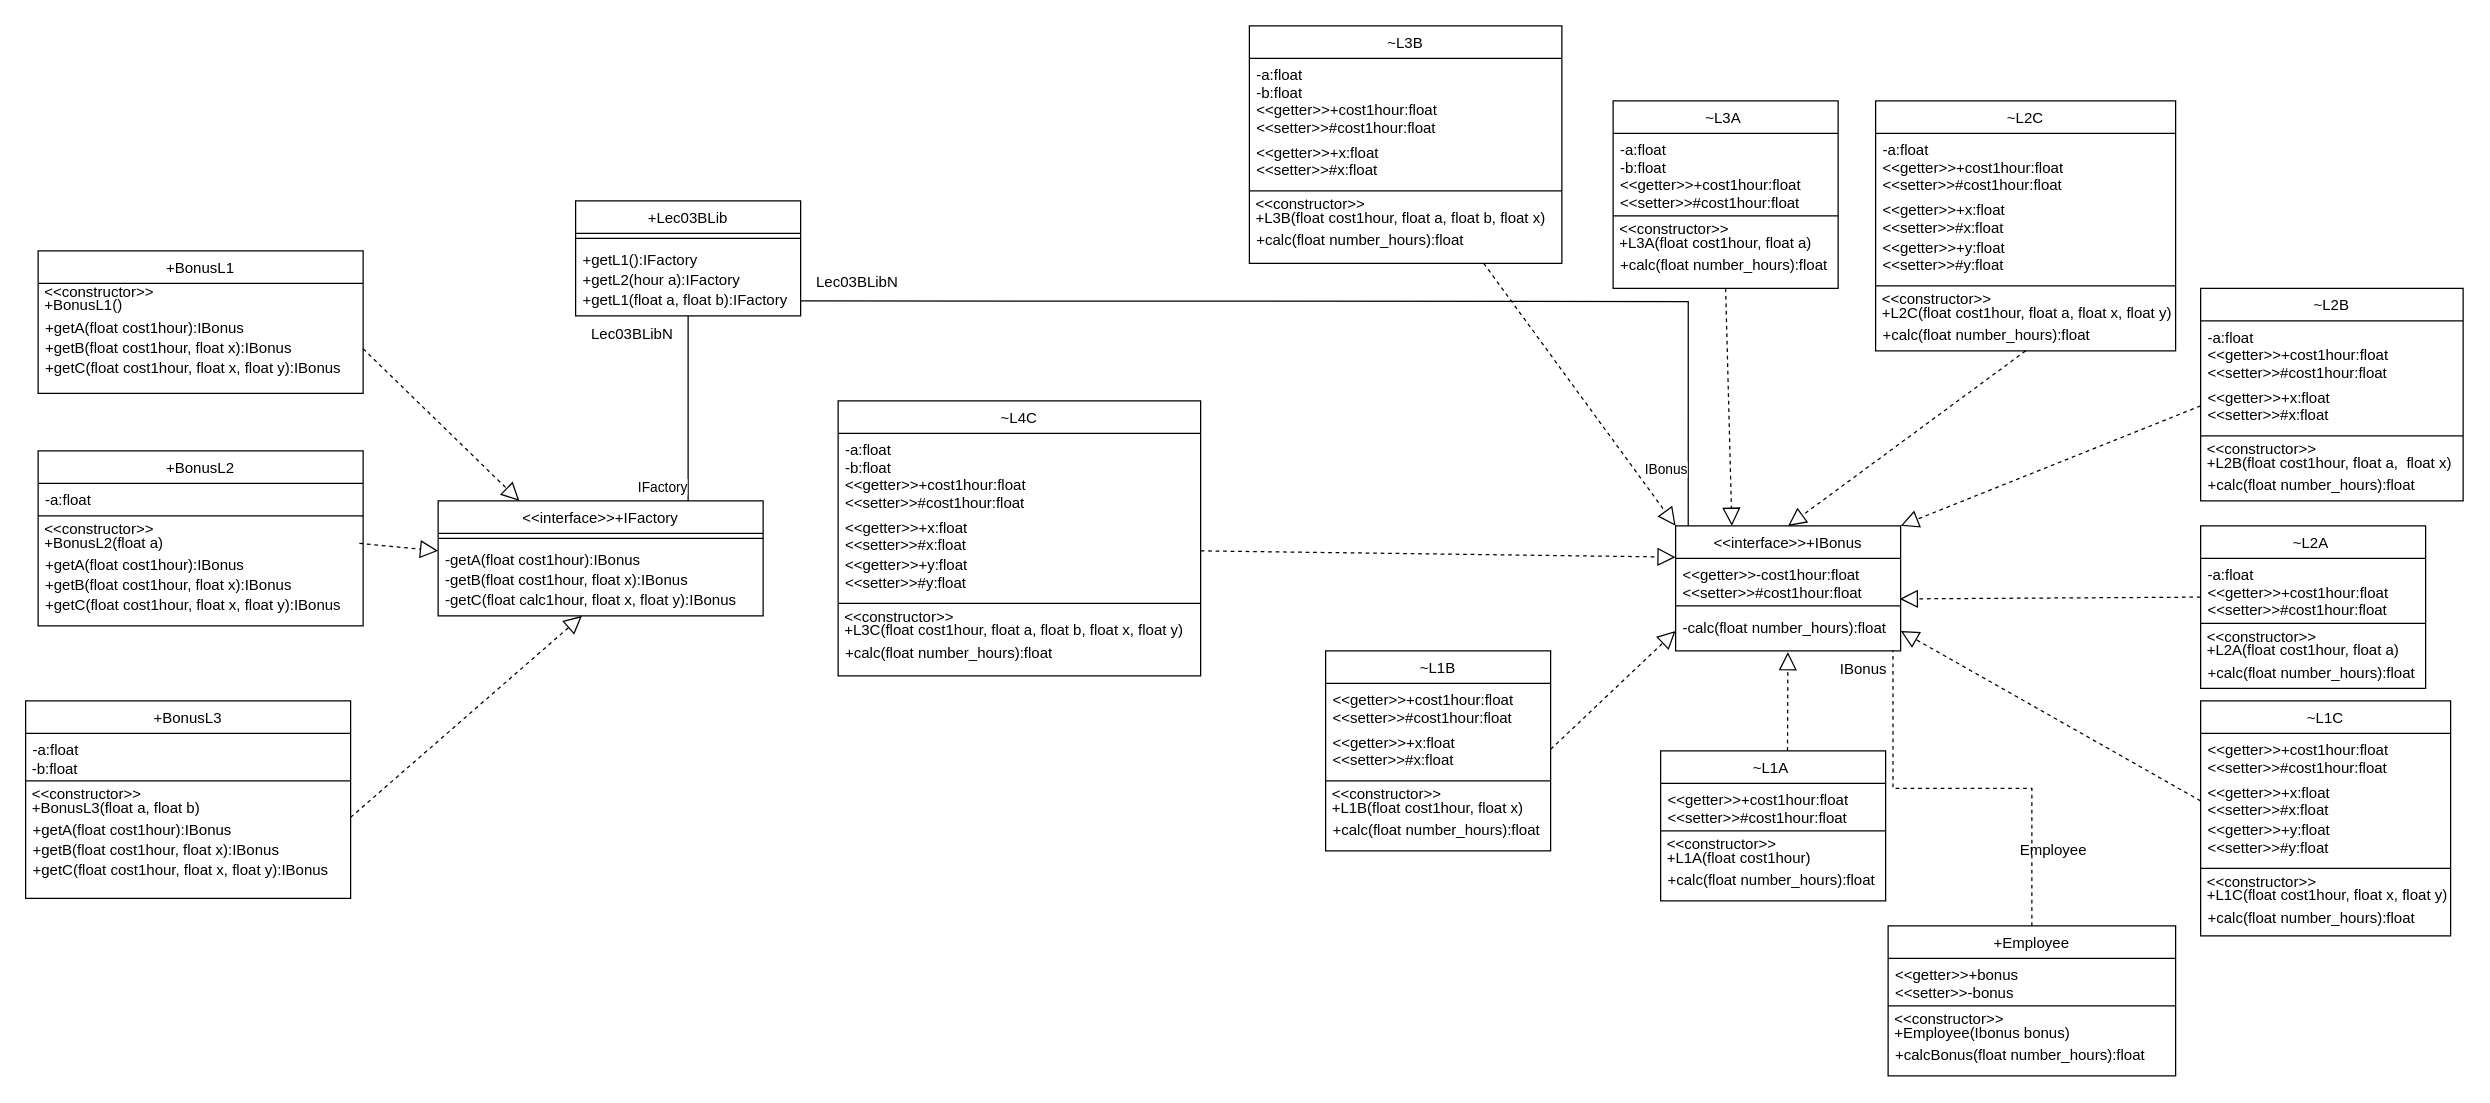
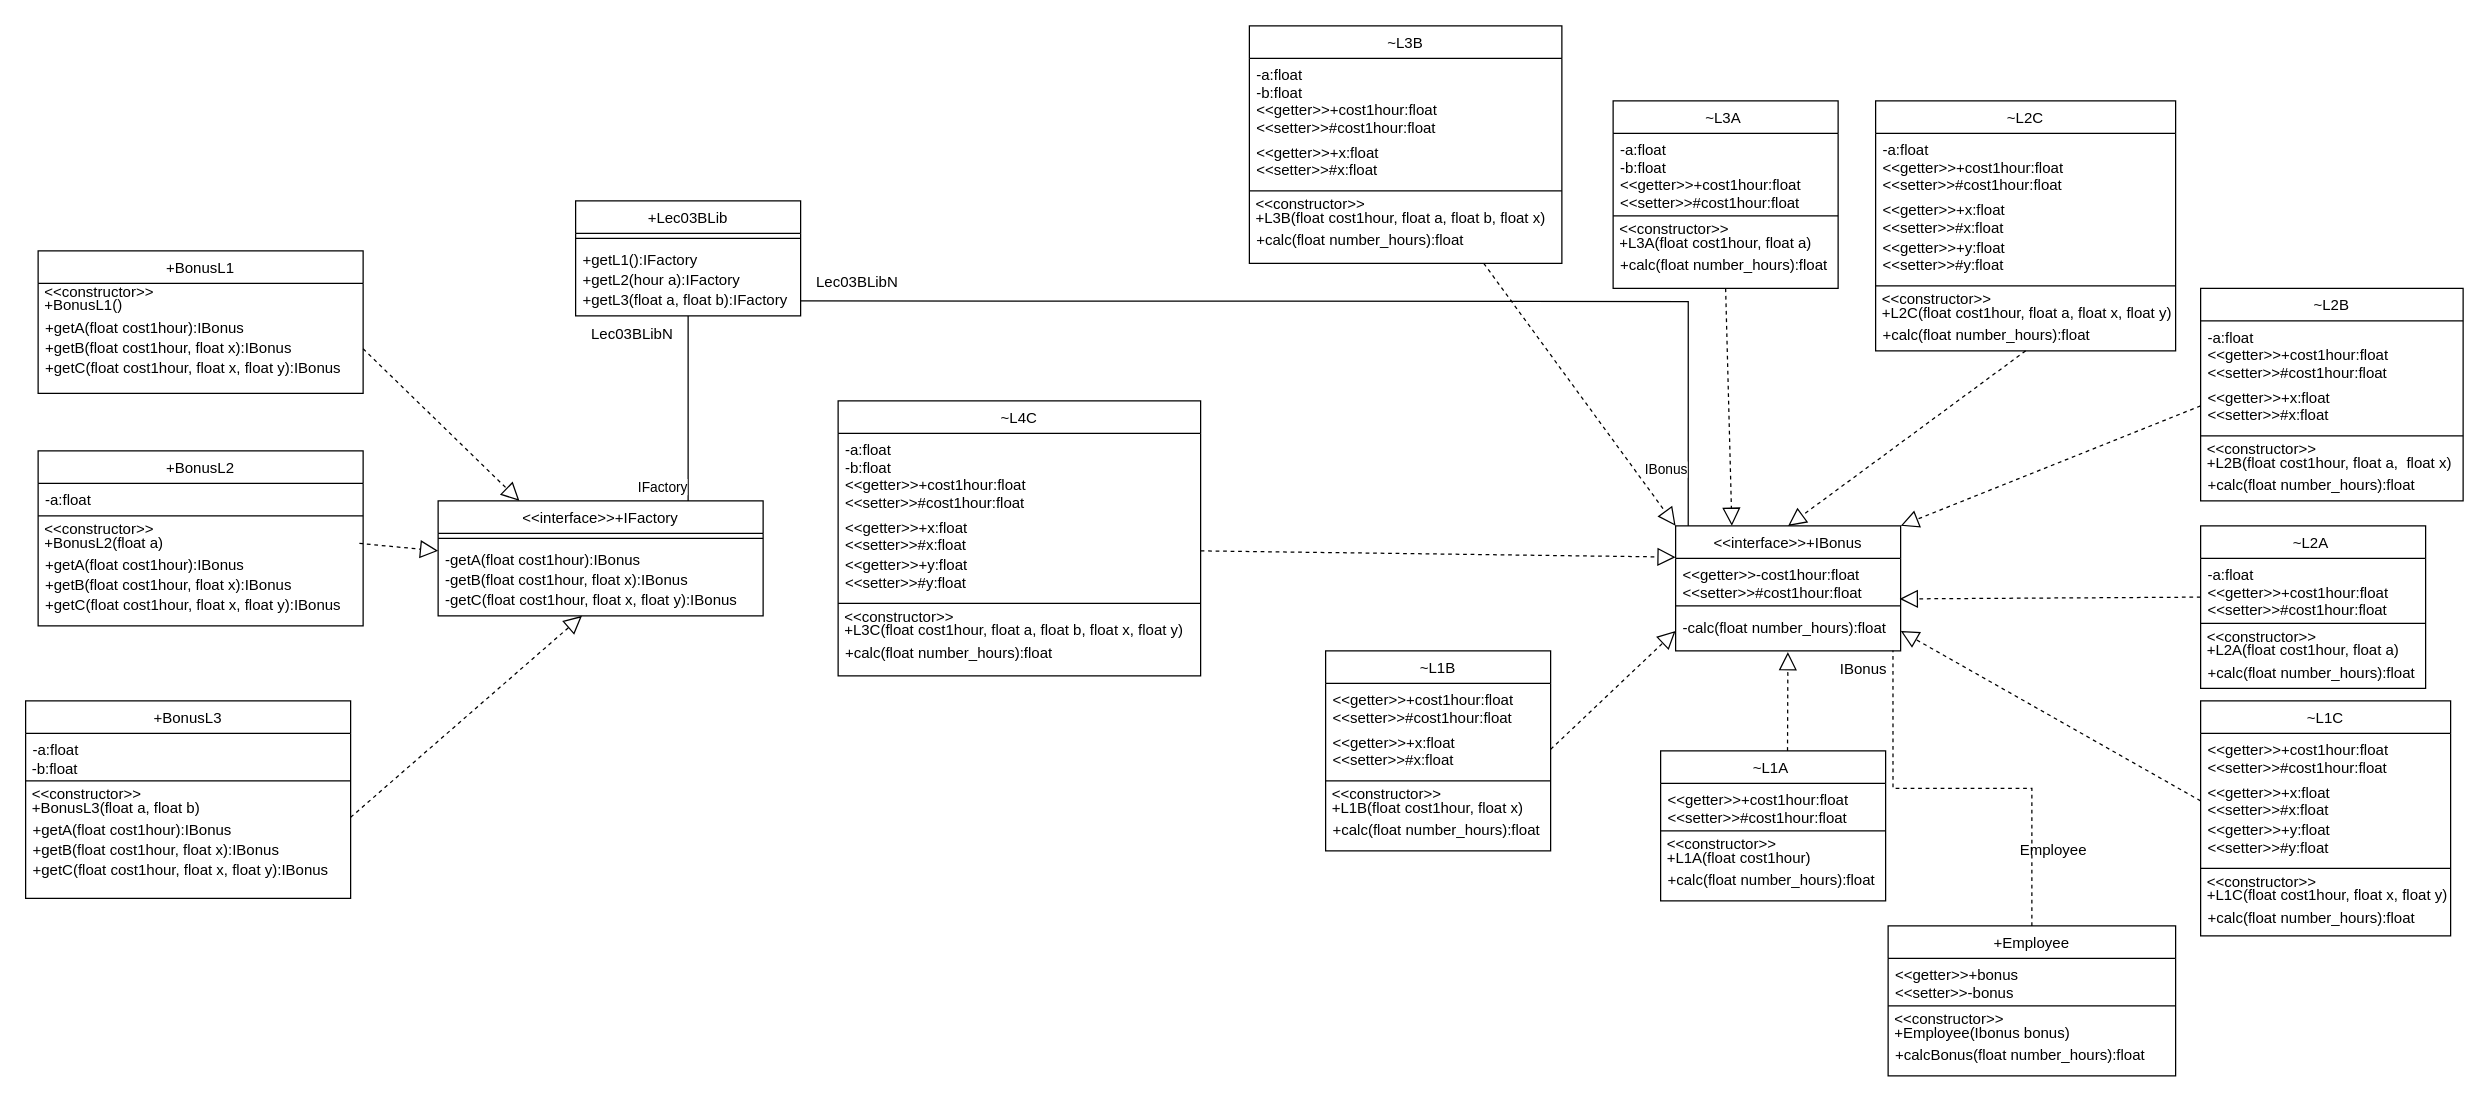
node "+getL1(float a, float b):IFactory": label "+getL1(float a, float b):IFactory" -> "+getL3(float a, float b):IFactory"
node "-getC(float calc1hour, float x, float y):IBonus": label "-getC(float calc1hour, float x, float y):IBonus" -> "-getC(float cost1hour, float x, float y):IBonus"
